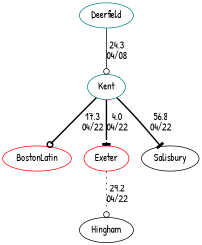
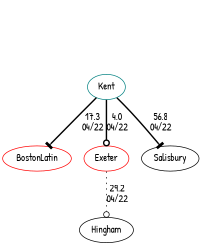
node "Deerfield": removed
edge "Kent" -> "Exeter": arrowhead tee -> odot
edge "Kent" -> "BostonLatin": arrowhead odot -> tee
